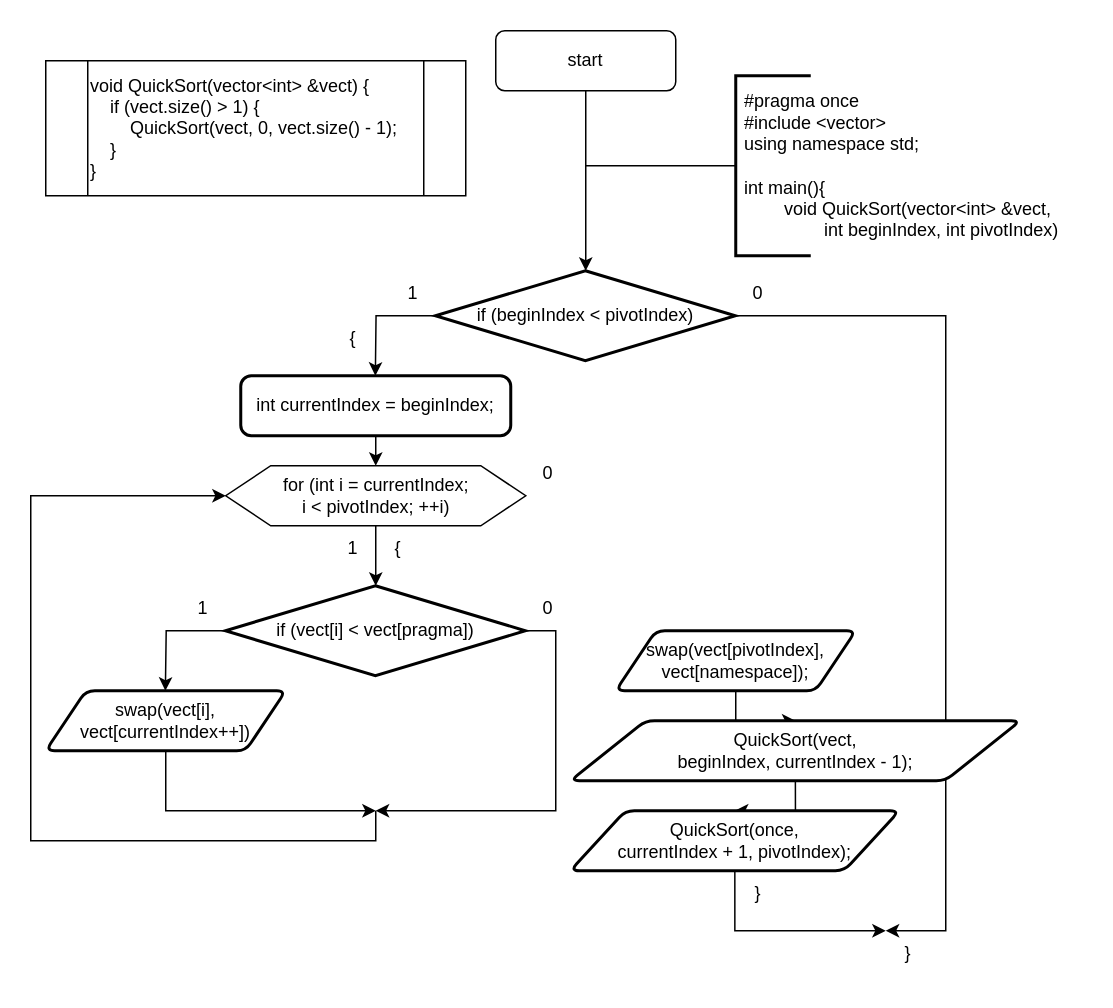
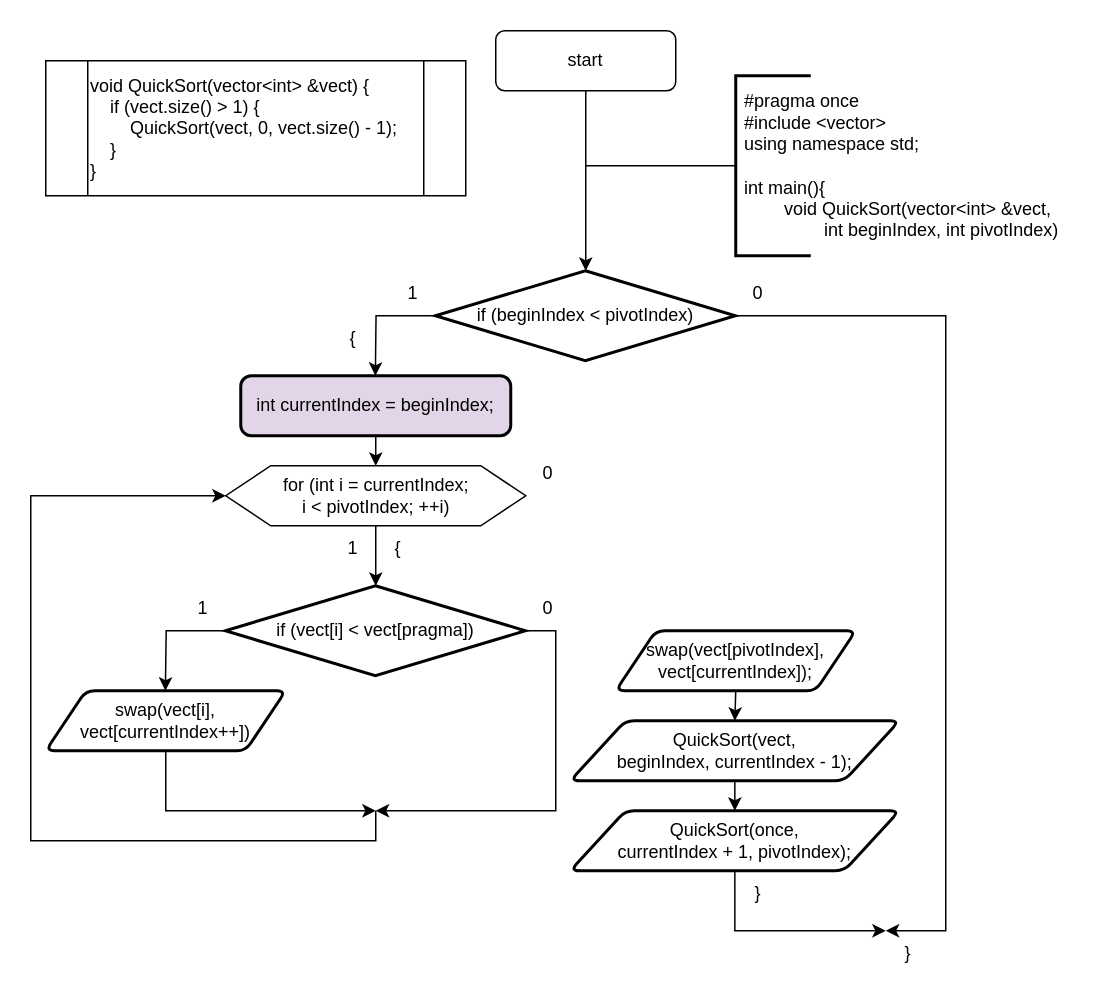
node "int currentIndex = beginIndex;": fillcolor #ffffff -> #e1d5e7
node "swap(vect[pivotIndex], vect[namespace]);": label "swap(vect[pivotIndex], vect[namespace]);" -> "swap(vect[pivotIndex], vect[currentIndex]);"
node "QuickSort(vect, beginIndex, currentIndex - 1);": size 450x60 -> 329x60
